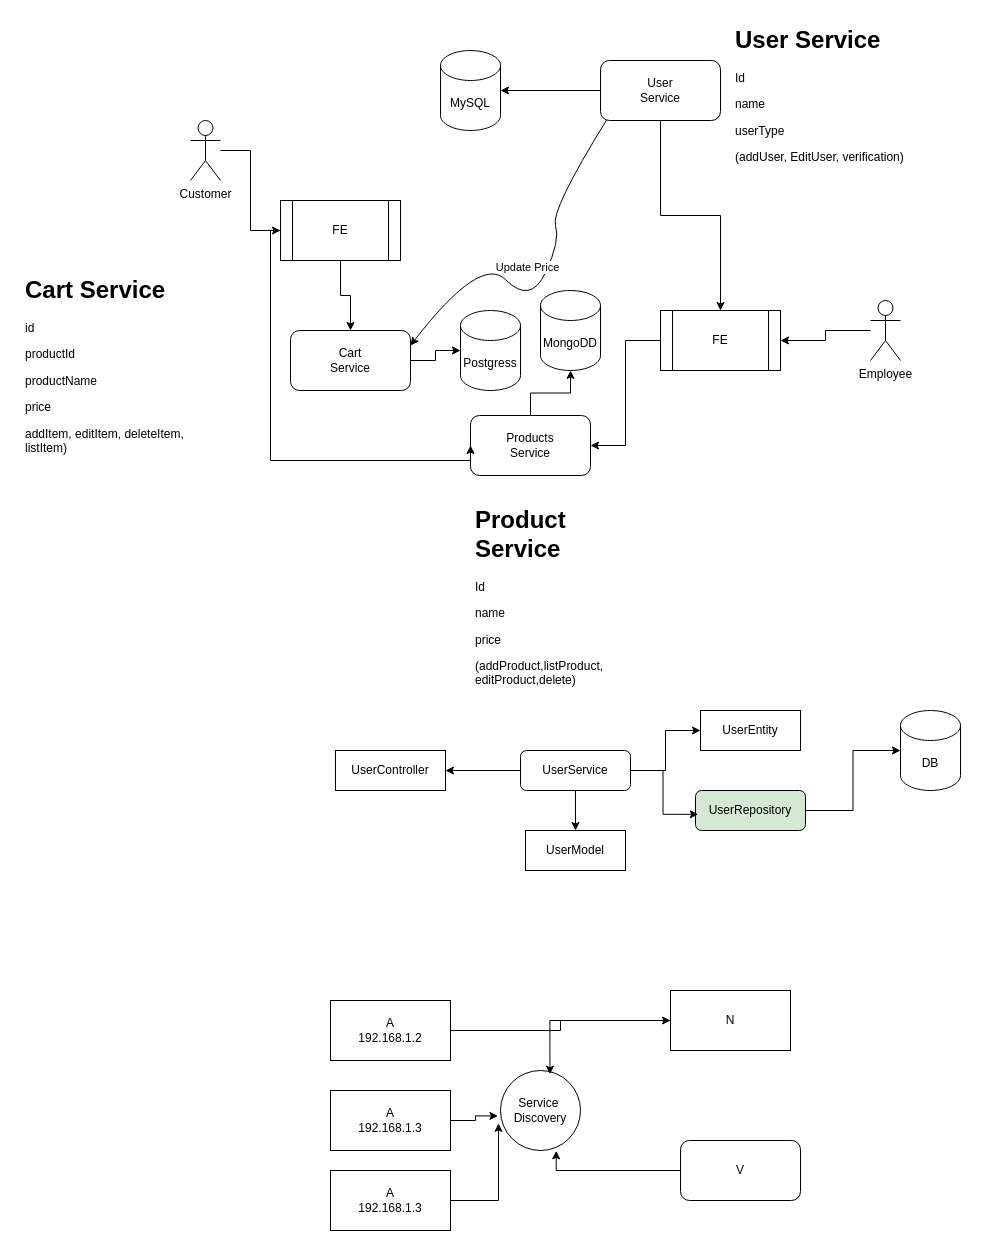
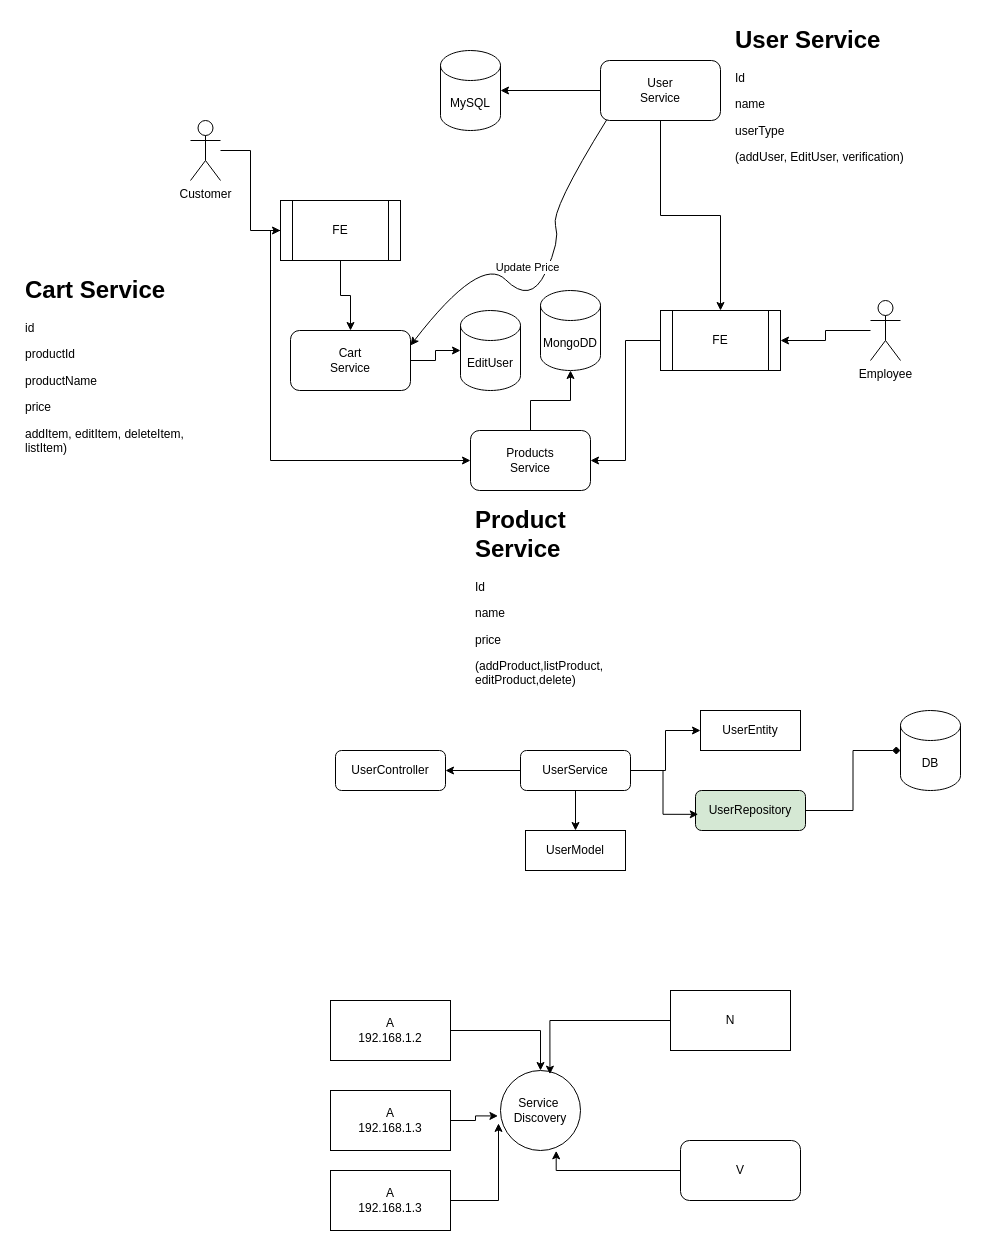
node "Postgress": label "Postgress" -> "EditUser"
node "Products Service": moved (531, 446) -> (531, 461)
edge "UserRepository" -> "DB": arrowhead classic -> diamond
node "UserController": shape rectangle -> rounded rectangle
edge "A 192.168.1.2" -> "N": now "A 192.168.1.2" -> "Service Discovery"
